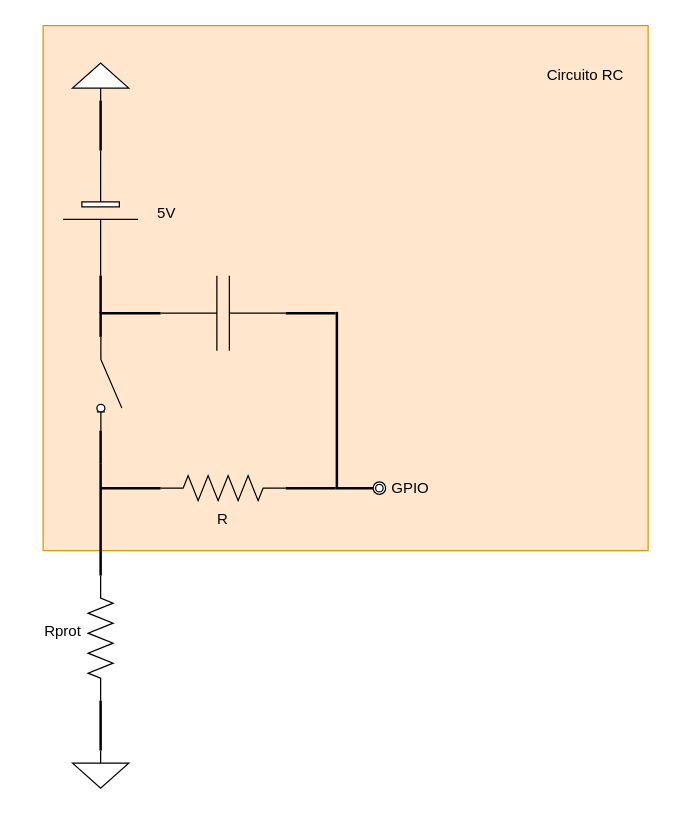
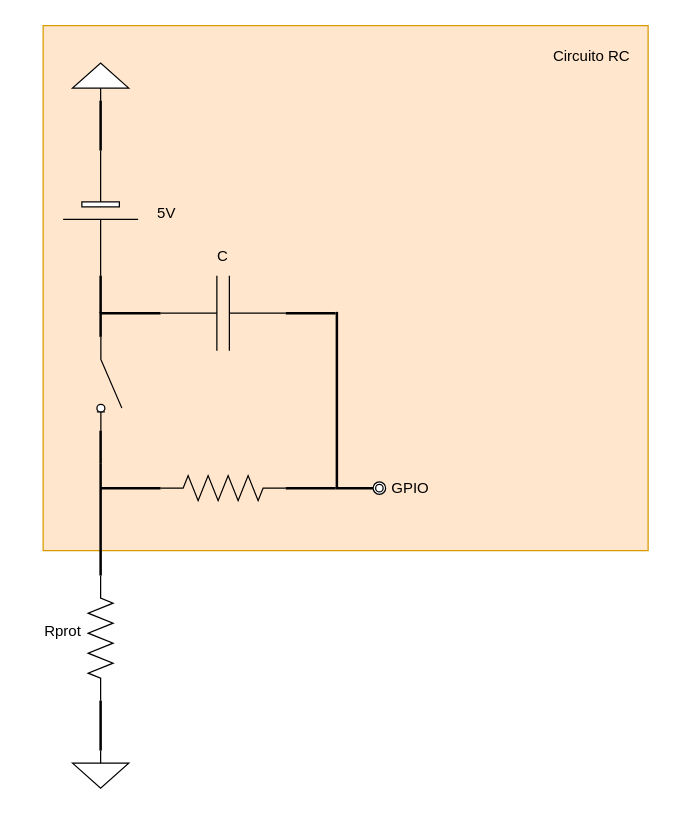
node "Circuito RC": moved (586, 76) -> (592, 57)
node "C": added
node "R": removed
